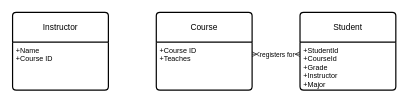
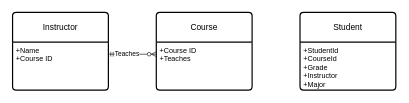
edge "+Name +Course ID" -- "+Course ID +Teaches": added, label "Teaches"
edge "+Course ID +Teaches" -- "+StudentId +CourseId +Grade +Instructor +Major": removed, label "registers for"
